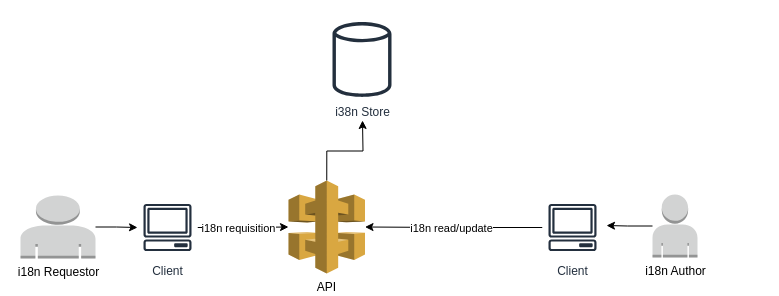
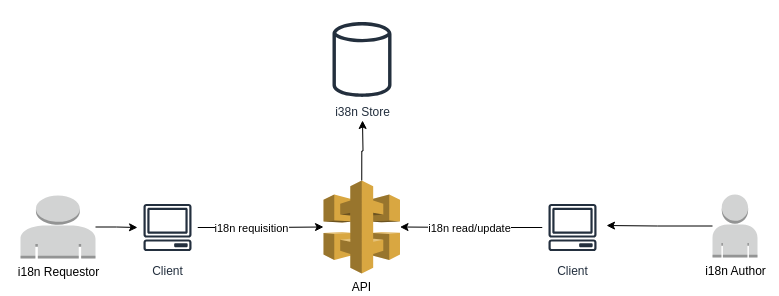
node "i18n Author": moved (675, 226) -> (735, 226)
node "API": moved (327, 227) -> (362, 227)
